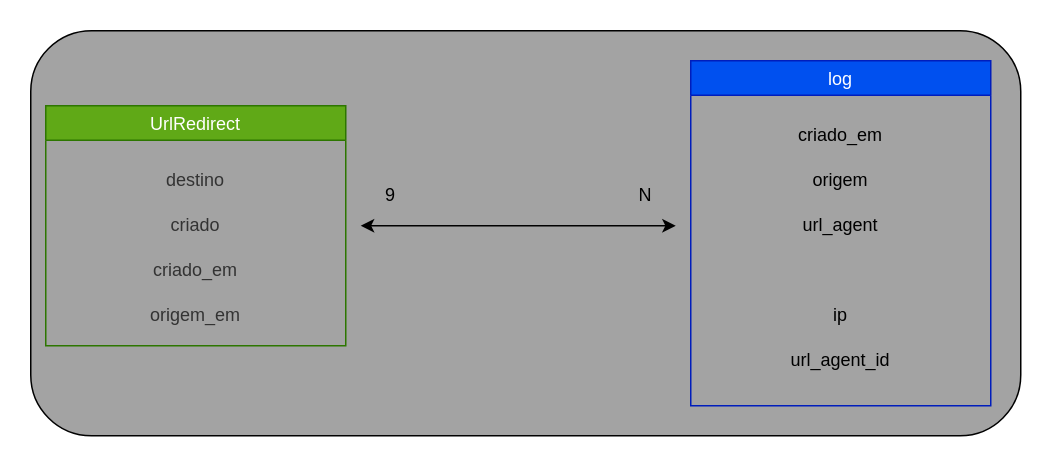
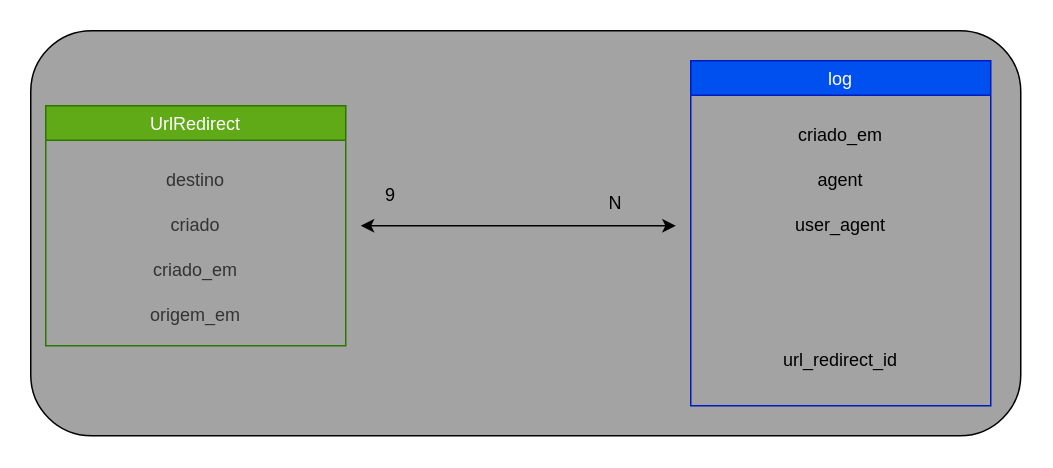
node "origem": label "origem" -> "agent"
node "N": moved (646, 196) -> (616, 203)
node "url_agent": label "url_agent" -> "user_agent"
node "ip": removed
node "url_agent_id": label "url_agent_id" -> "url_redirect_id"
